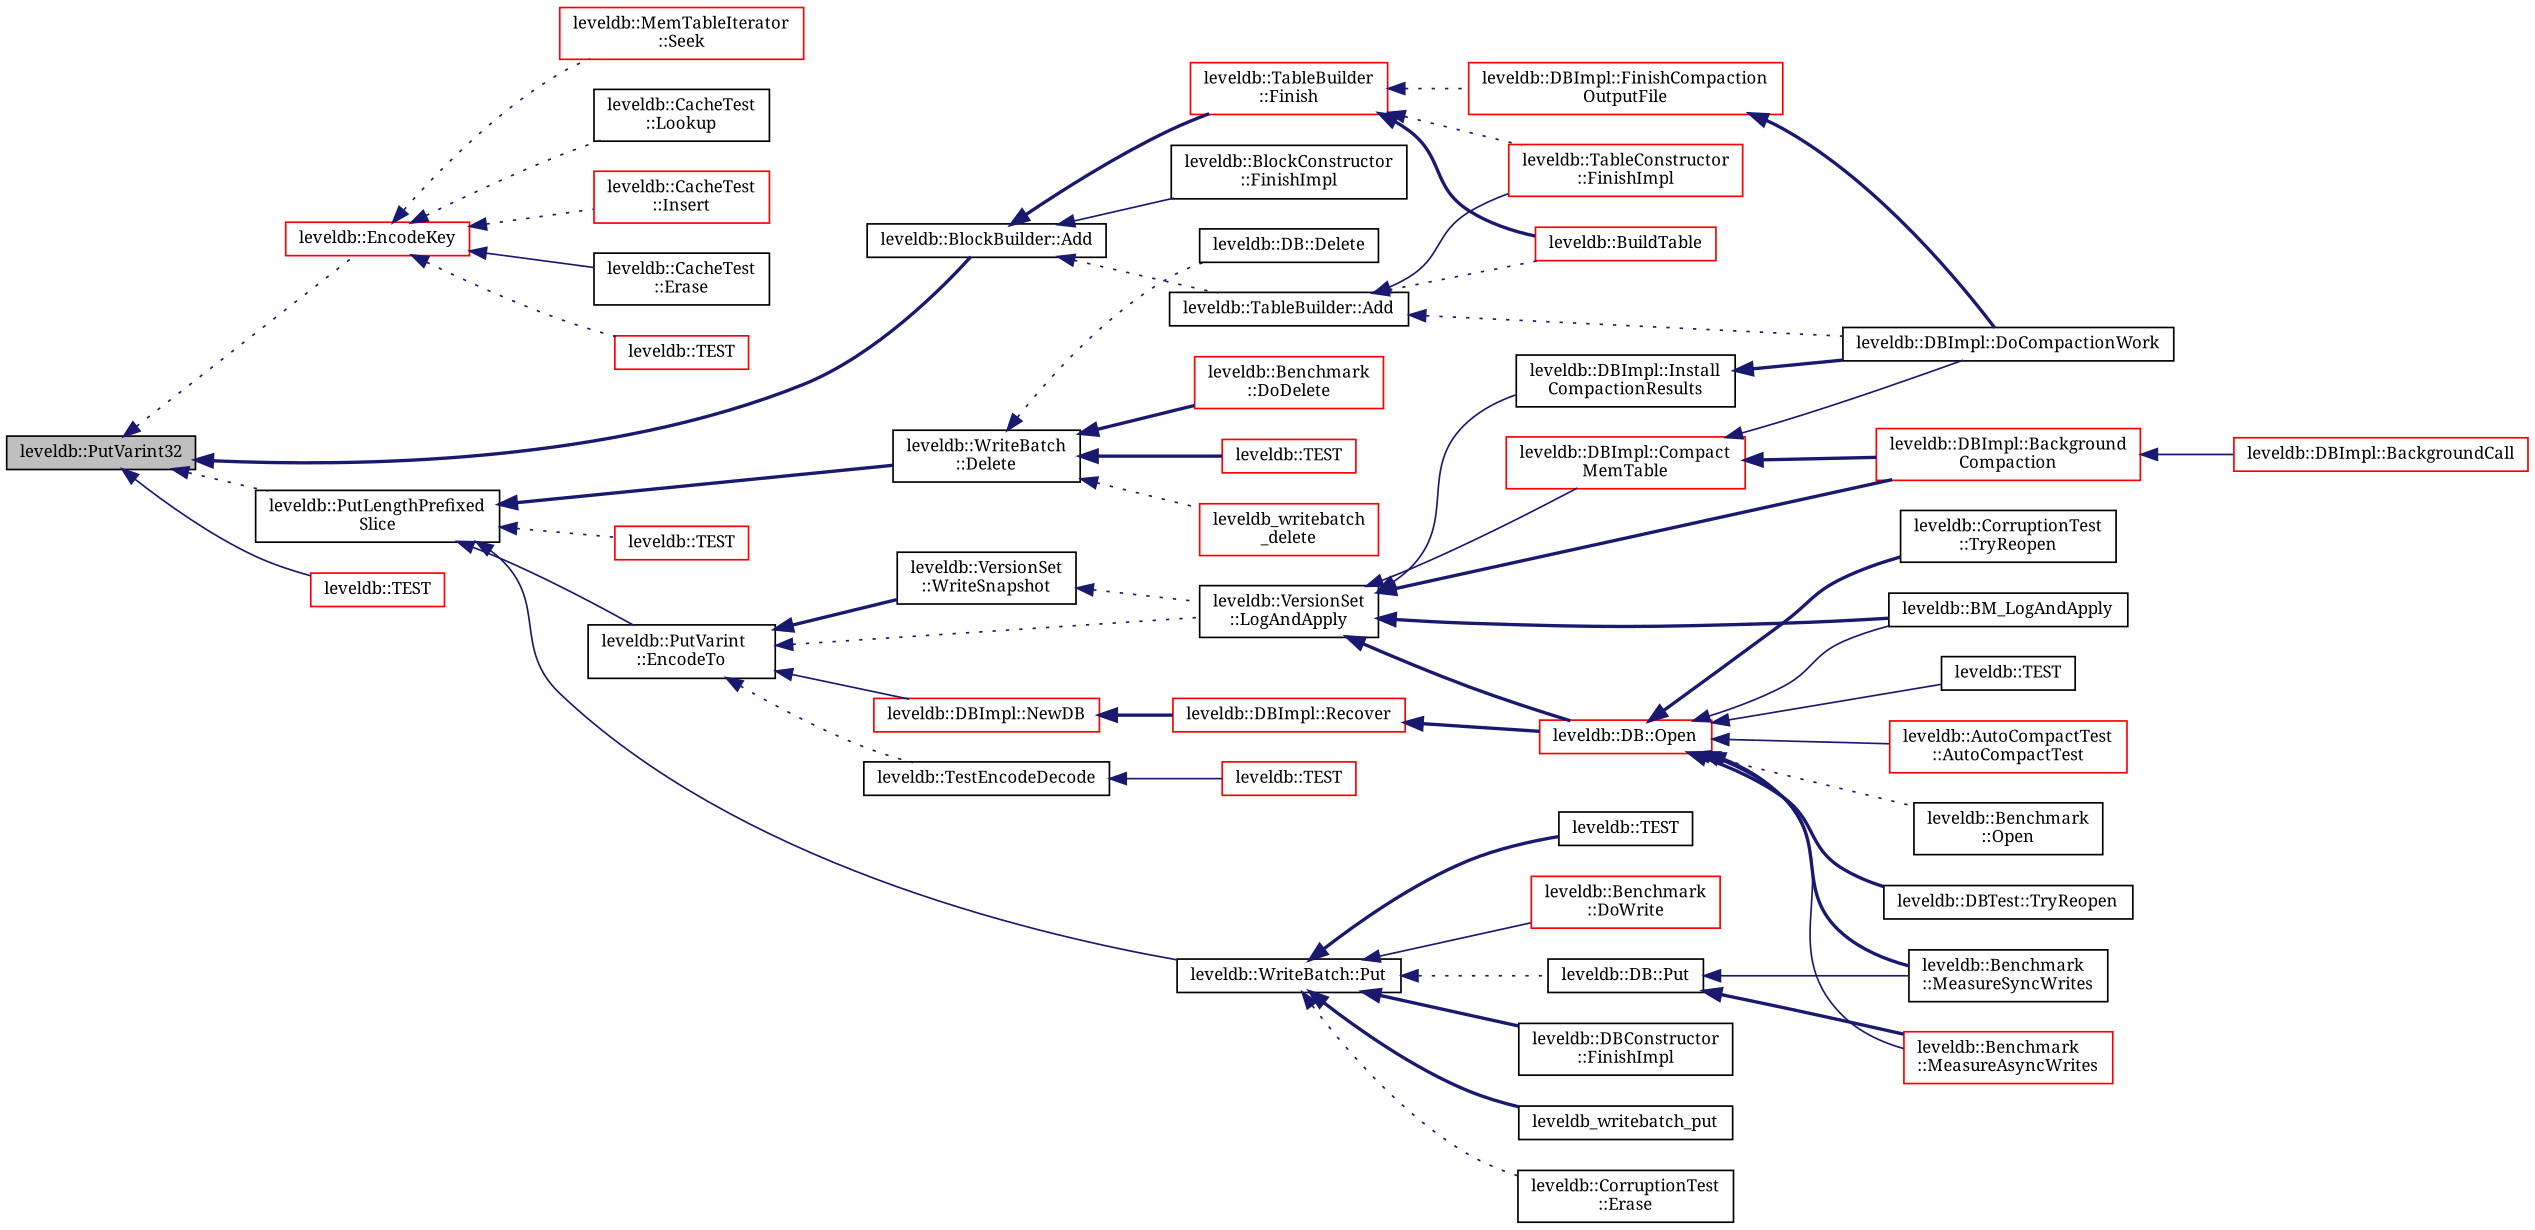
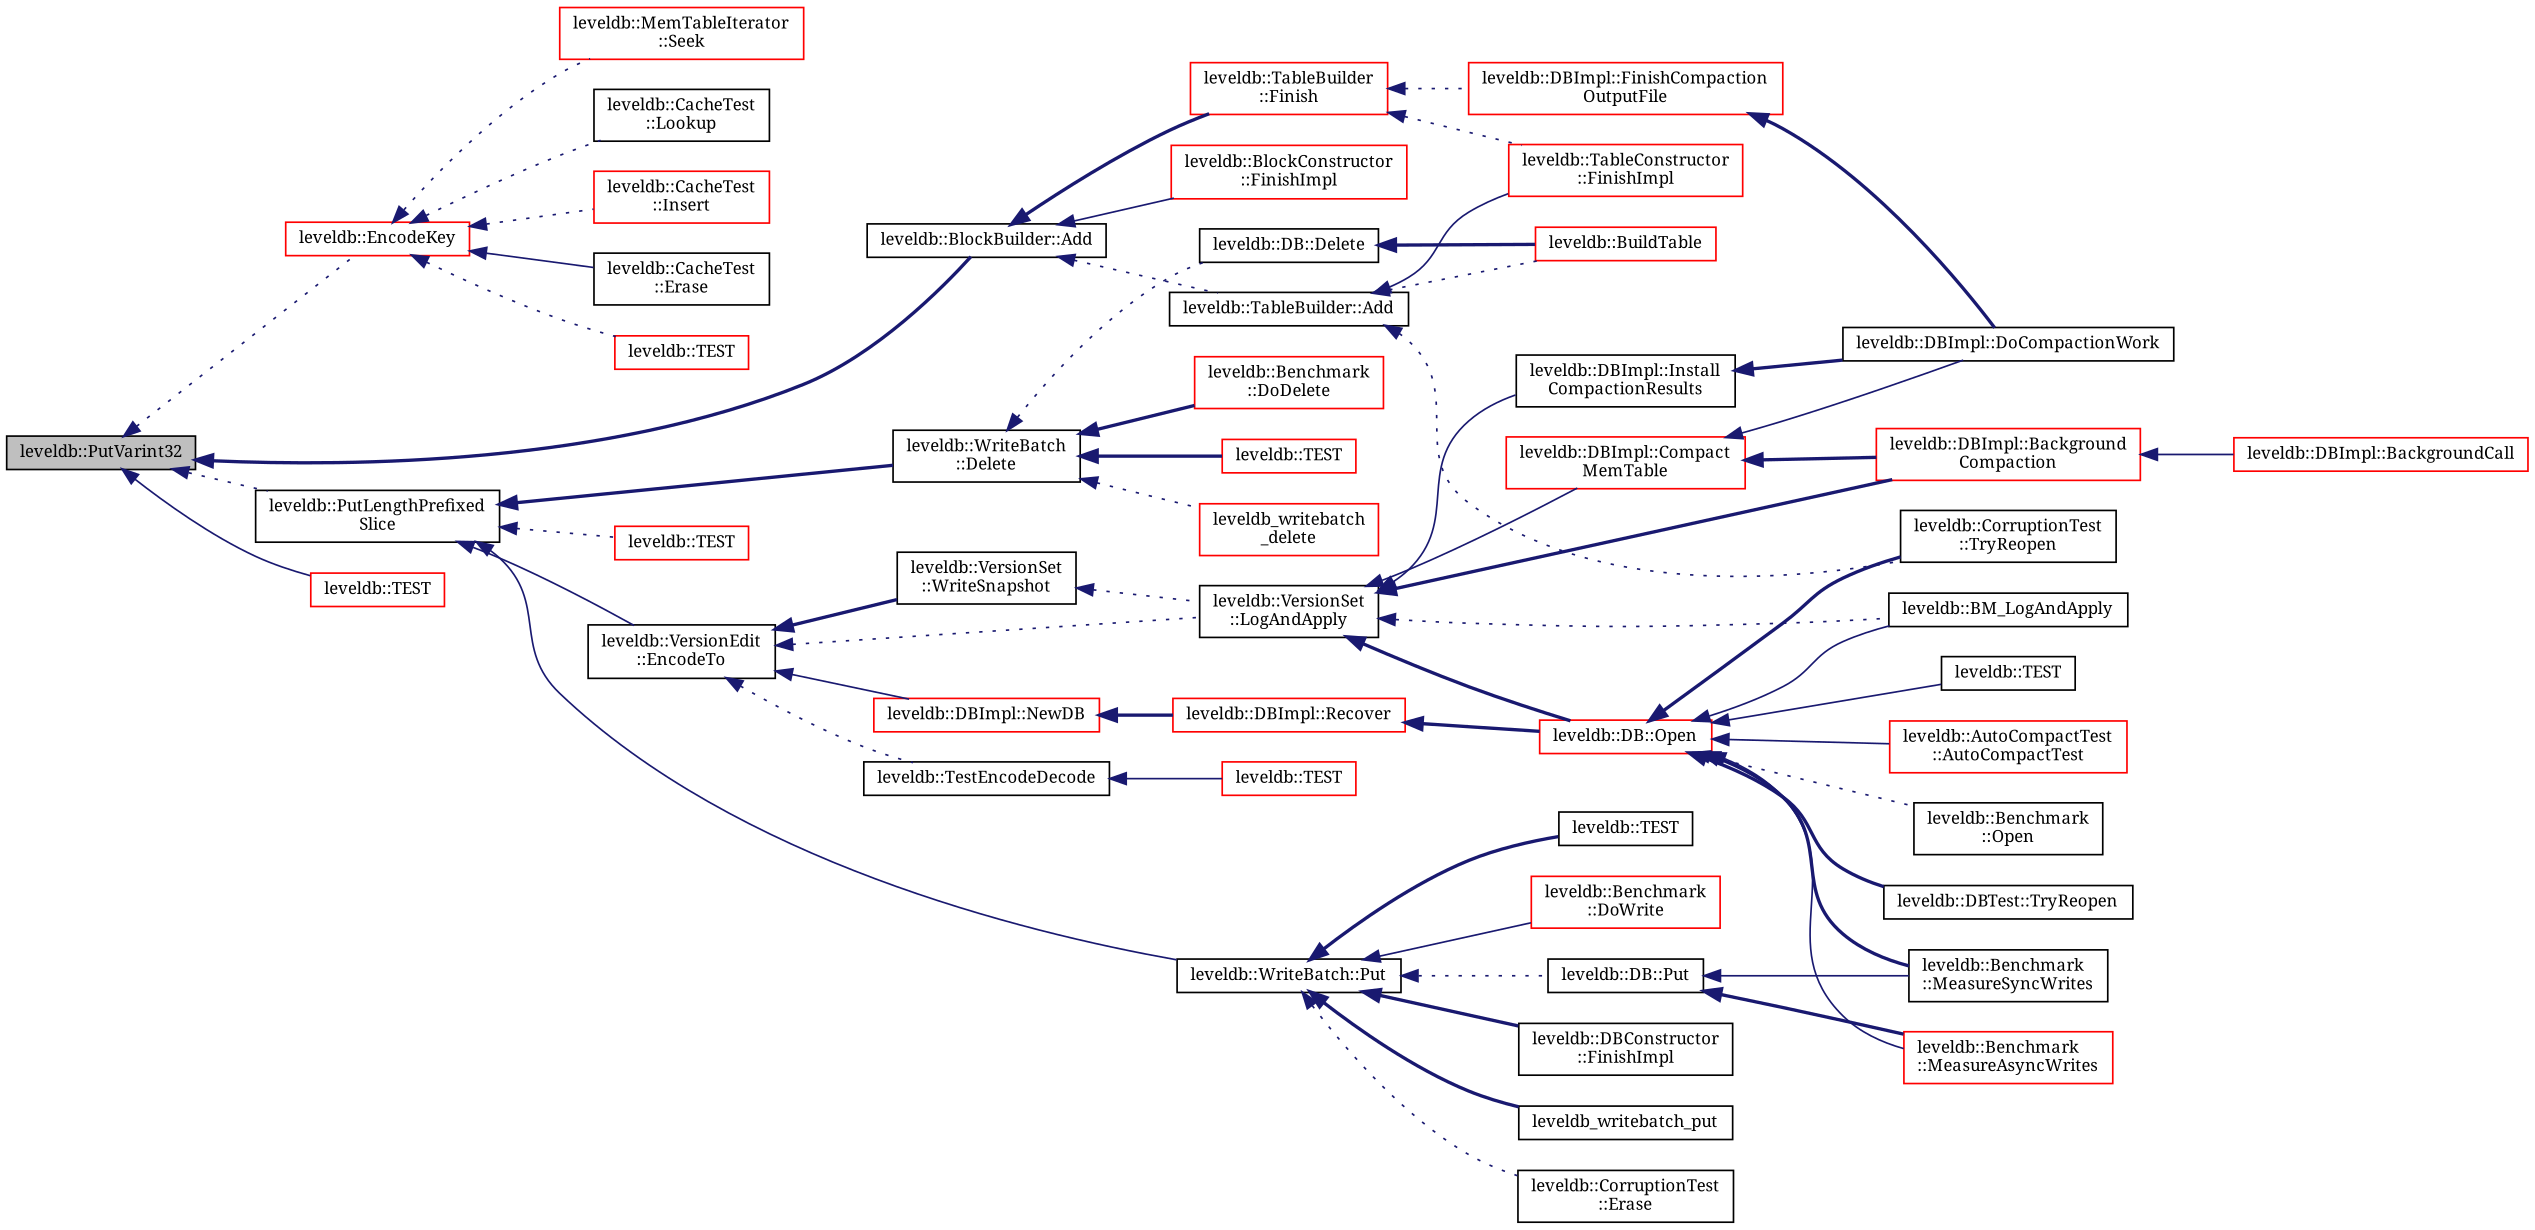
node "leveldb::BlockConstructor ::FinishImpl": color black -> red
edge "leveldb::BuildTable" -> "leveldb::TableBuilder ::Finish": now "leveldb::BuildTable" -> "leveldb::DB::Delete"
edge "leveldb::DBImpl::DoCompactionWork" -> "leveldb::TableBuilder::Add": now "leveldb::CorruptionTest ::TryReopen" -> "leveldb::TableBuilder::Add"
edge "leveldb::BM_LogAndApply" -> "leveldb::VersionSet ::LogAndApply": style bold -> dotted
node "leveldb::PutVarint ::EncodeTo": label "leveldb::PutVarint ::EncodeTo" -> "leveldb::VersionEdit ::EncodeTo"
